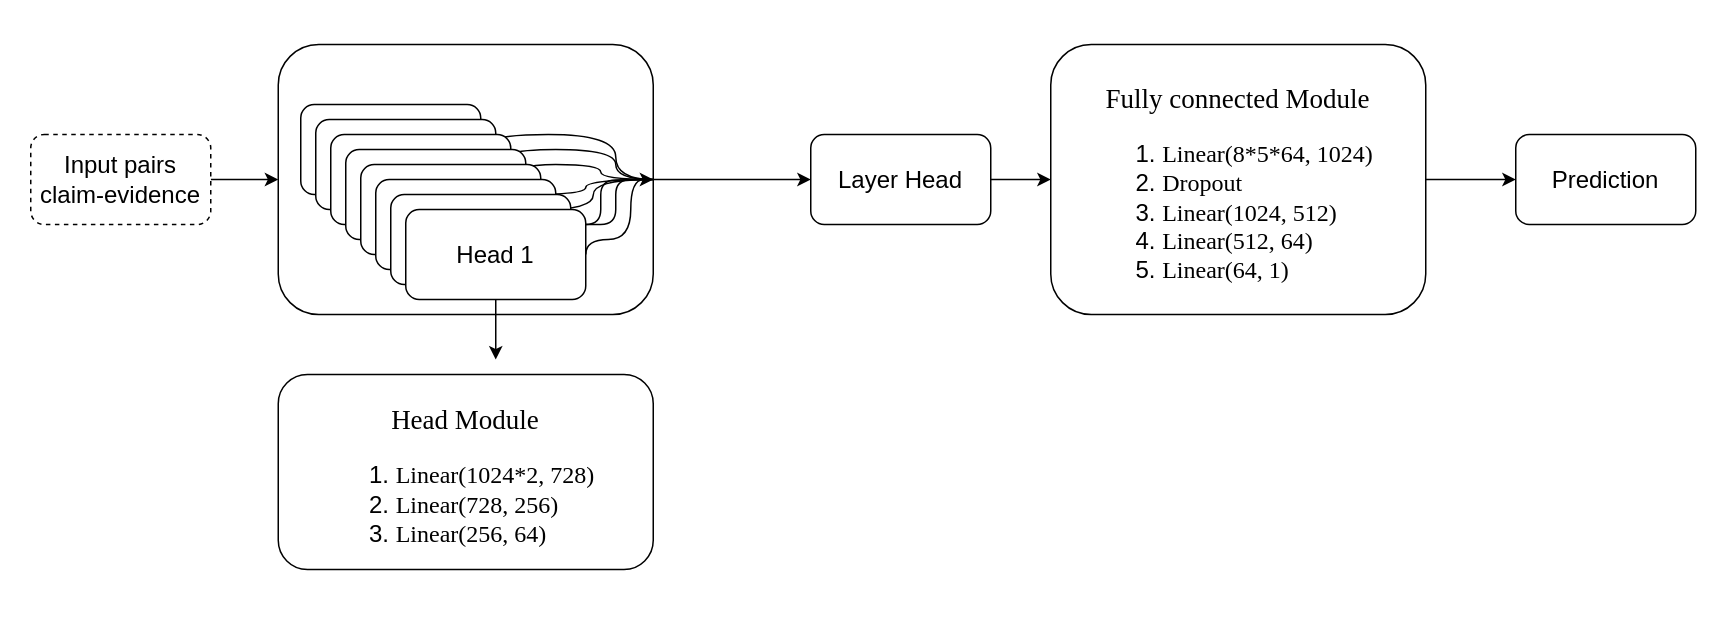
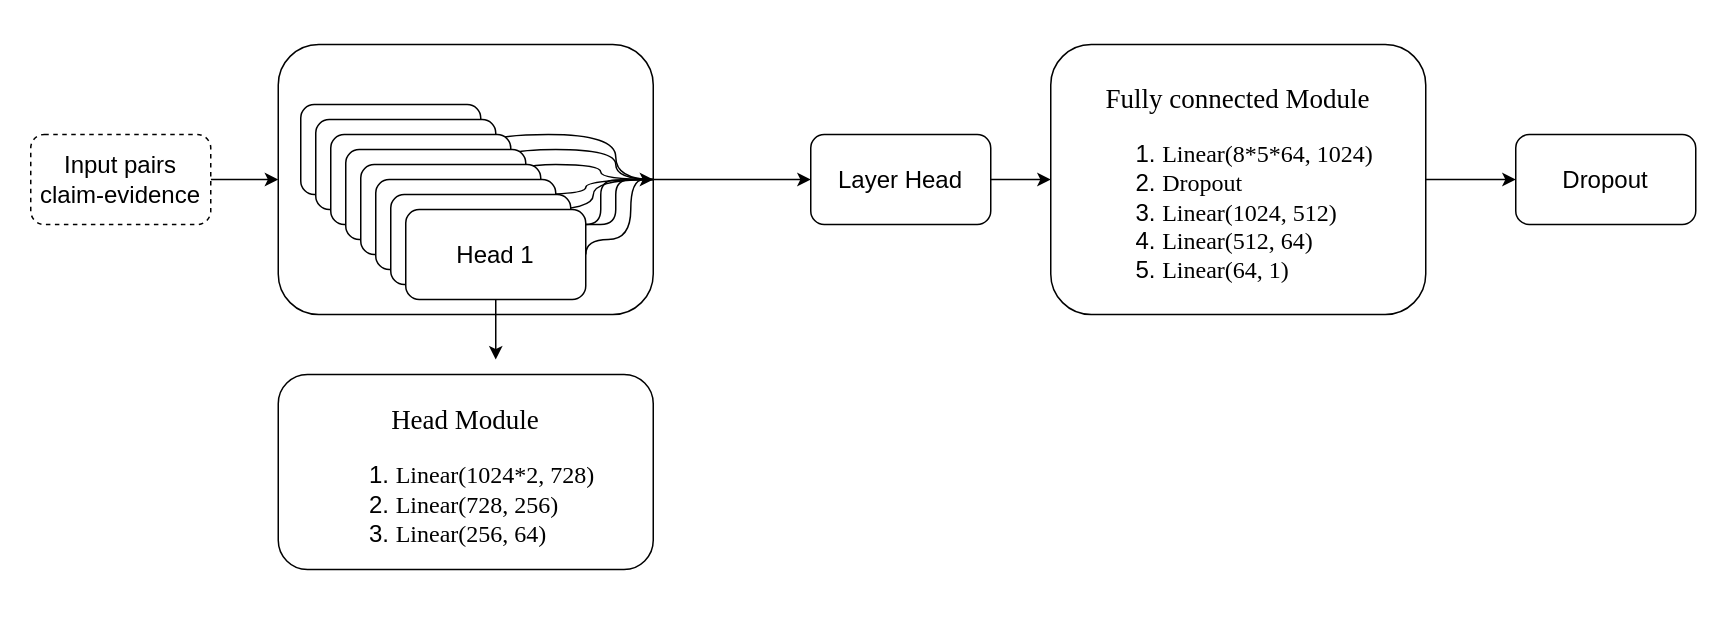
node "Prediction": label "Prediction" -> "Dropout"
